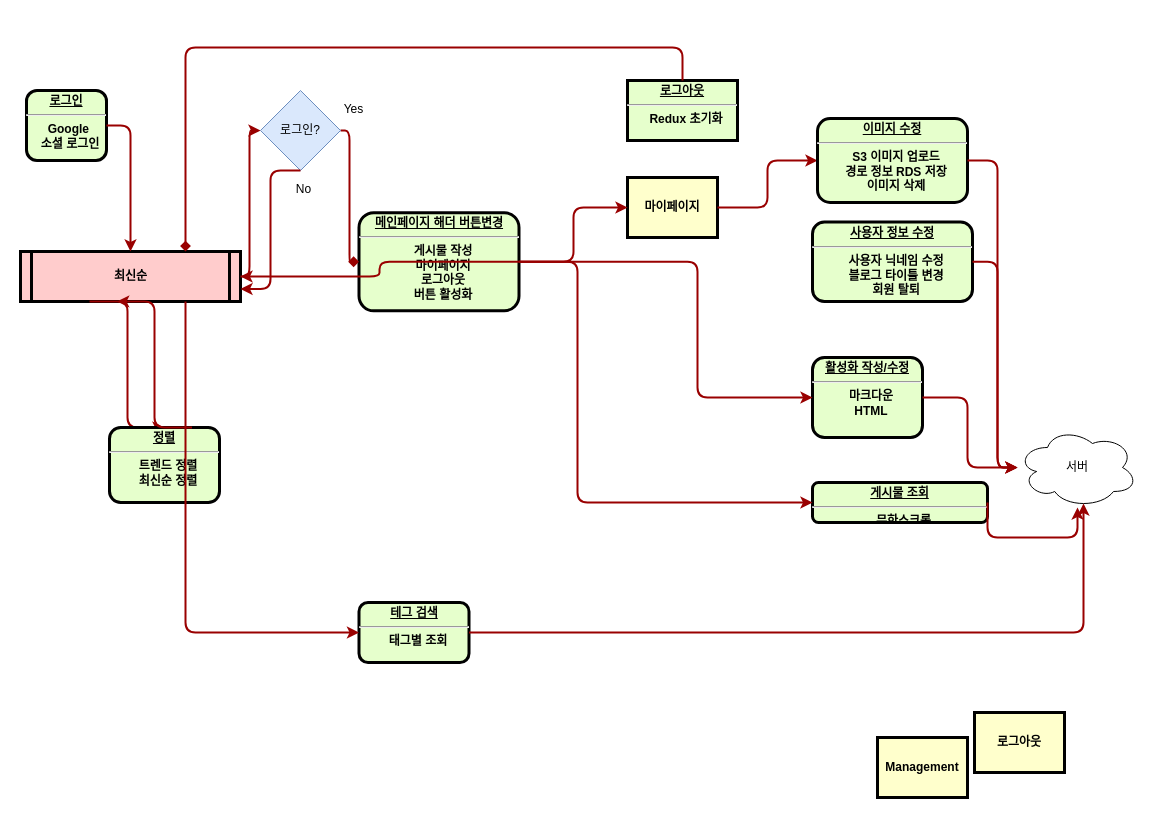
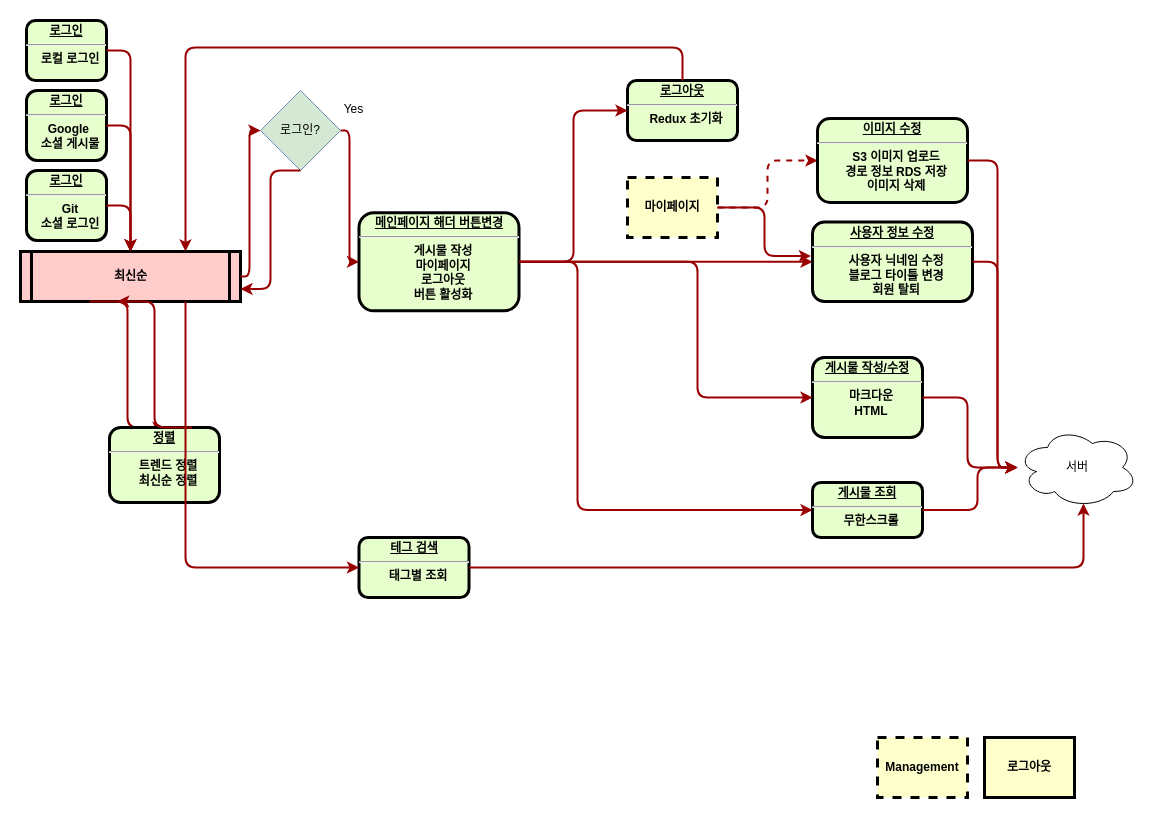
node "로그인 로컬 로그인": added
edge "로그인 로컬 로그인" -> "최신순": added
node "로그인 Google 소셜 로그인": label "로그인 Google 소셜 로그인" -> "로그인 Google 소셜 게시물"
node "로그아웃 Redux 초기화": shape rectangle -> rounded rectangle
node "로그인?": fillcolor #dae8fc -> #d5e8d4
edge "마이페이지" -> "이미지 수정 S3 이미지 업로드 경로 정보 RDS 저장 이미지 삭제": style solid -> dashed
node "No": removed
node "로그인 Git 소셜 로그인": added
edge "로그인 Git 소셜 로그인" -> "최신순": added
edge "메인페이지 해더 버튼변경 게시물 작성 마이페이지 로그아웃 버튼 활성화" -> "마이페이지": now "메인페이지 해더 버튼변경 게시물 작성 마이페이지 로그아웃 버튼 활성화" -> "사용자 정보 수정 사용자 닉네임 수정 블로그 타이틀 변경 회원 탈퇴"
node "마이페이지": style solid -> dashed
edge "로그아웃 Redux 초기화" -> "최신순": arrowhead diamond -> classic
edge "마이페이지" -> "사용자 정보 수정 사용자 닉네임 수정 블로그 타이틀 변경 회원 탈퇴": added
edge "로그인?" -> "메인페이지 해더 버튼변경 게시물 작성 마이페이지 로그아웃 버튼 활성화": arrowhead diamond -> classic
edge "메인페이지 해더 버튼변경 게시물 작성 마이페이지 로그아웃 버튼 활성화" -> "최신순": now "메인페이지 해더 버튼변경 게시물 작성 마이페이지 로그아웃 버튼 활성화" -> "로그아웃 Redux 초기화"
node "활성화 작성/수정 마크다운 HTML": label "활성화 작성/수정 마크다운 HTML" -> "게시물 작성/수정 마크다운 HTML"
node "게시물 조회 무한스크롤": size 175x40 -> 110x55
node "테그 검색 태그별 조회": moved (414, 633) -> (414, 568)
node "로그아웃": moved (1020, 743) -> (1030, 768)
node "Management": style solid -> dashed
